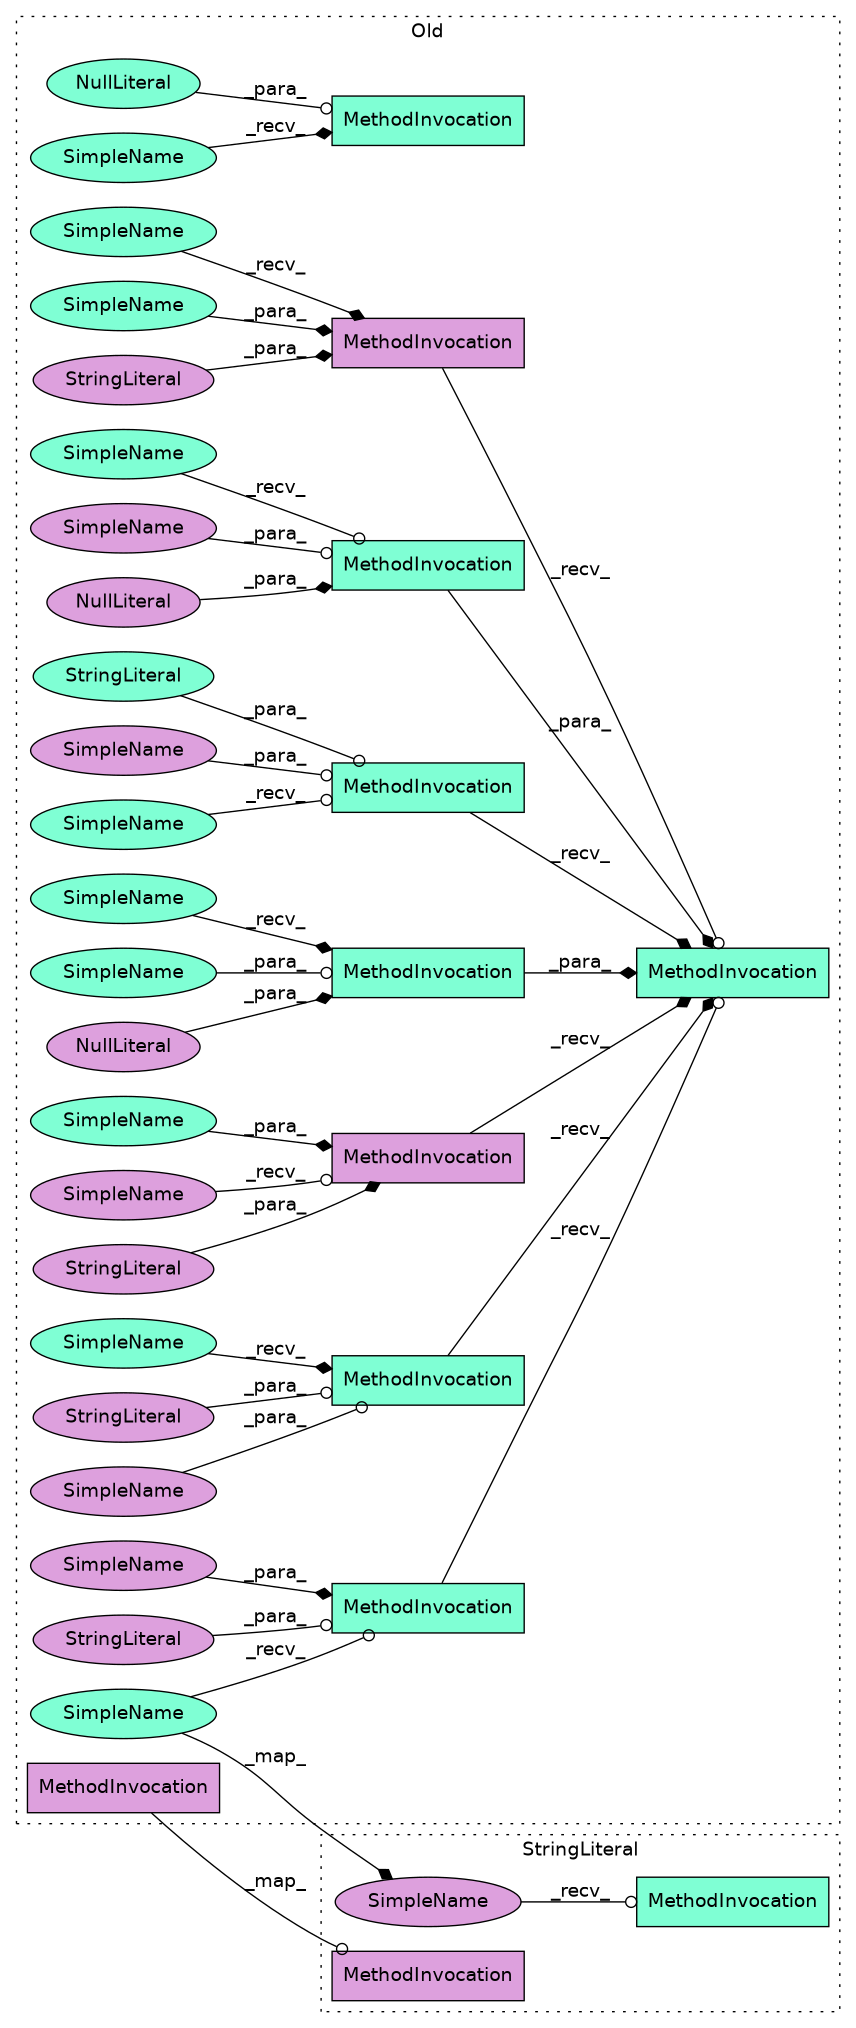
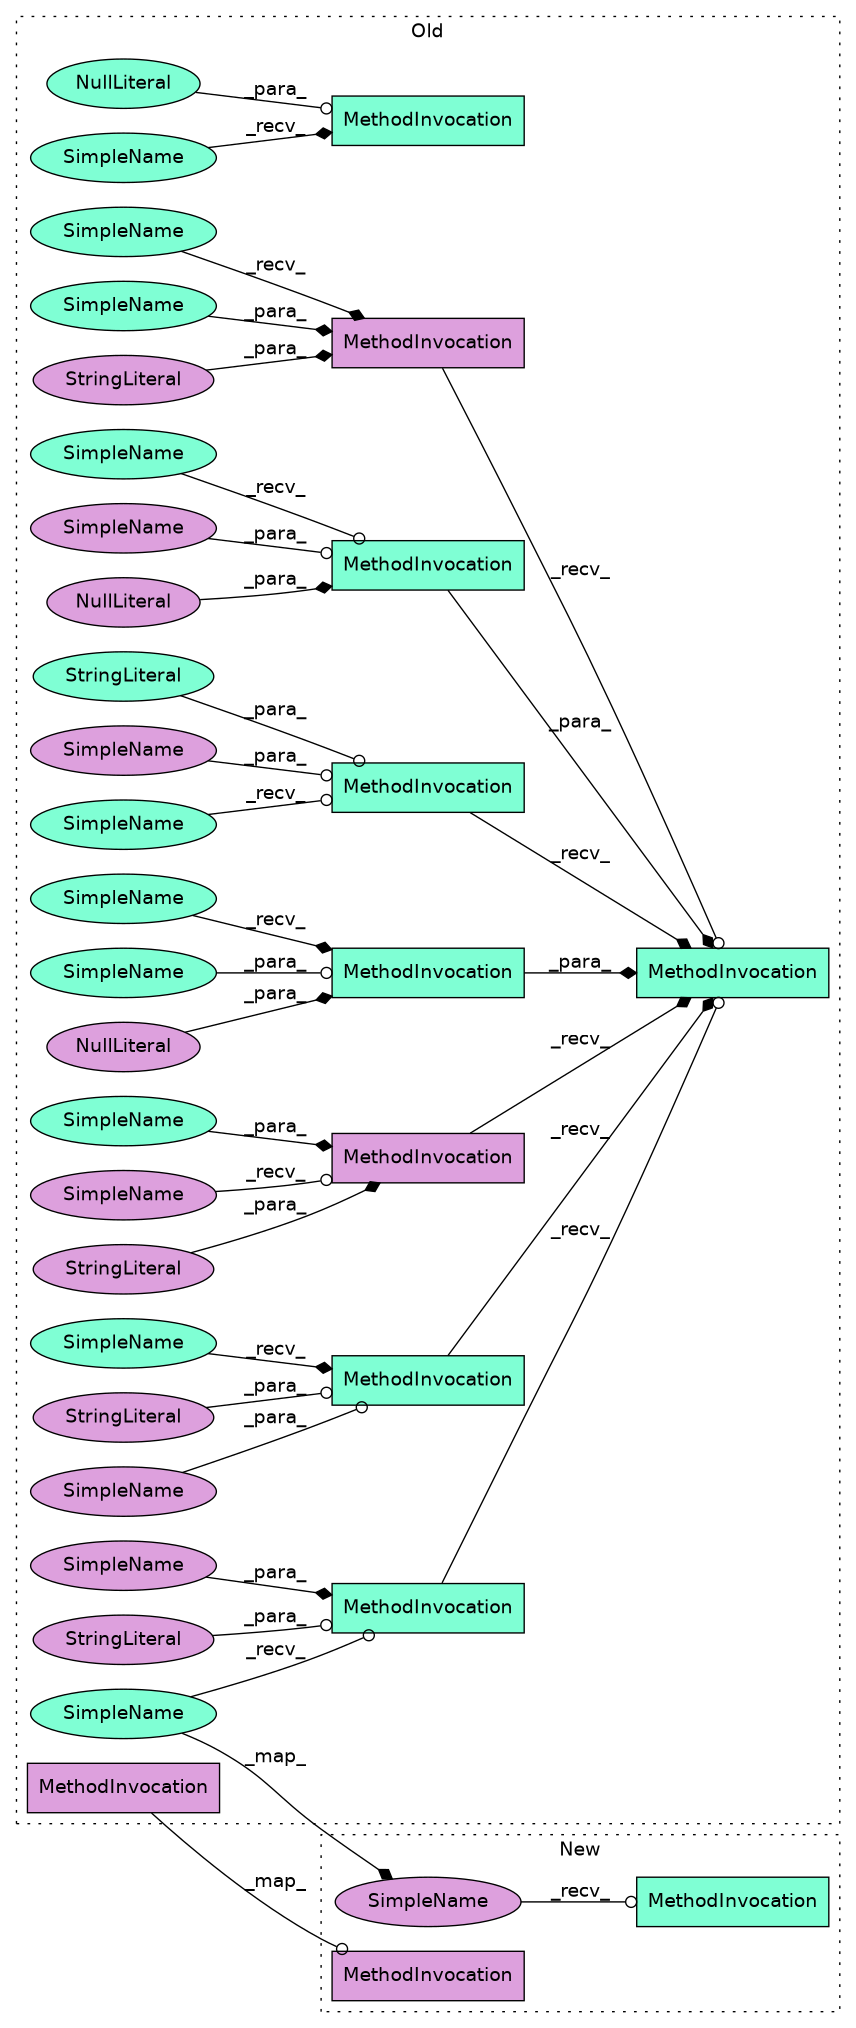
cluster "StringLiteral": label "StringLiteral" -> "New"
